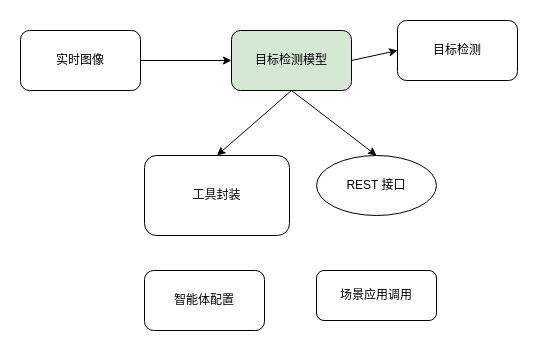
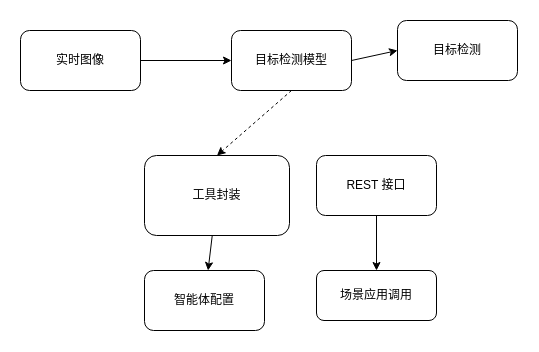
node "目标检测模型": fillcolor #d5e8d4 -> #ffffff
edge "目标检测模型" -> "工具封装": style solid -> dashed
edge "目标检测模型" -> "REST 接口": removed
node "REST 接口": shape ellipse -> rounded rectangle
edge "REST 接口" -> "场景应用调用": added
edge "工具封装" -> "智能体配置": added
